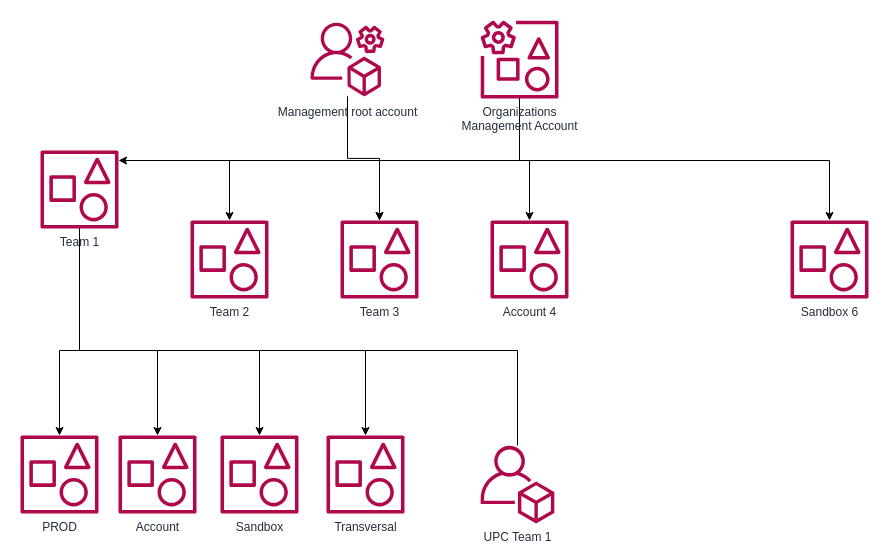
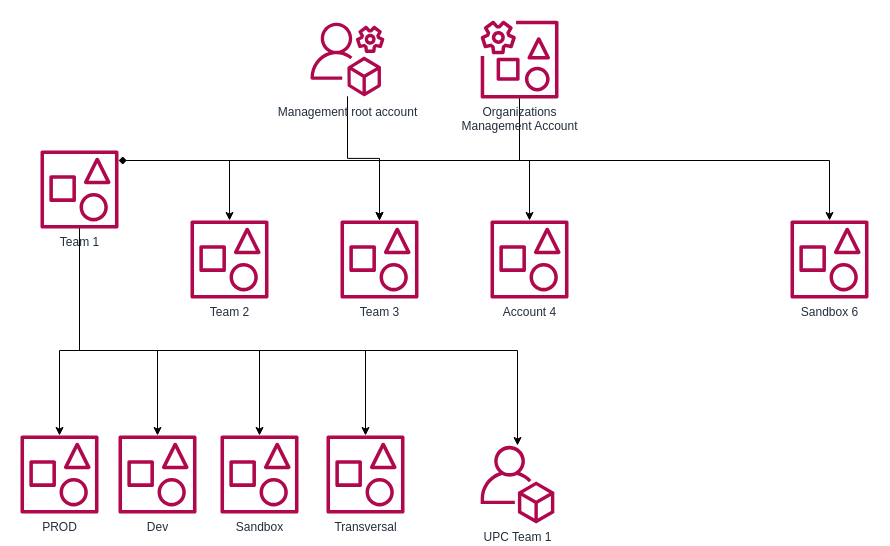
edge "Organizations Management Account" -> "Team 1": arrowhead classic -> diamond
edge "Team 1" -- "UPC Team 1": arrowhead none -> classic
node "Account": label "Account" -> "Dev"
